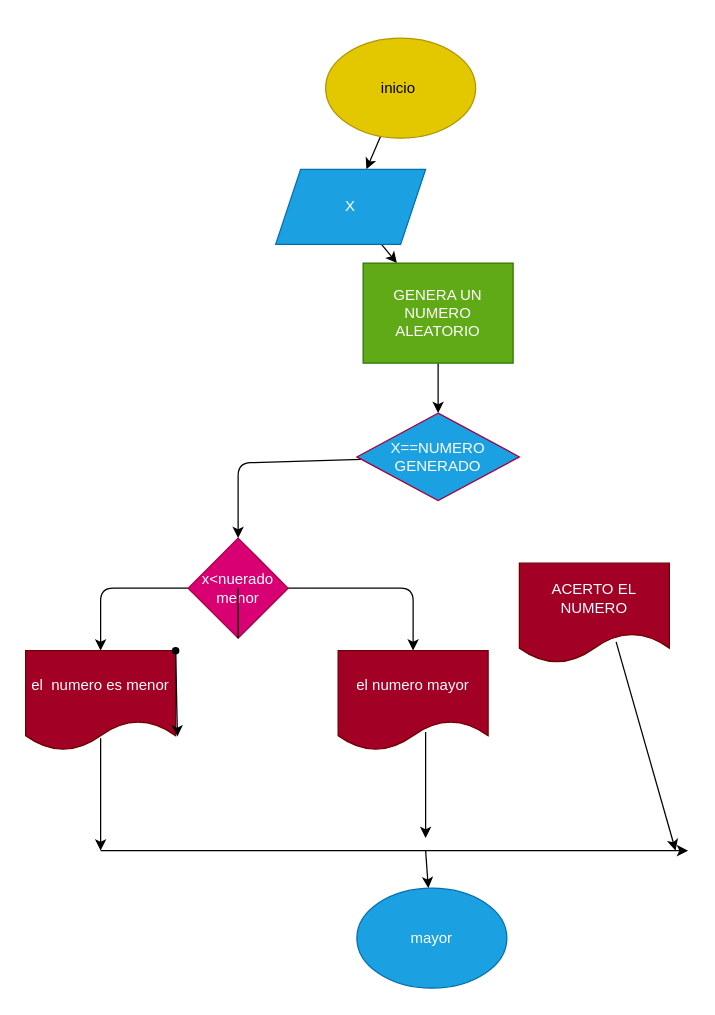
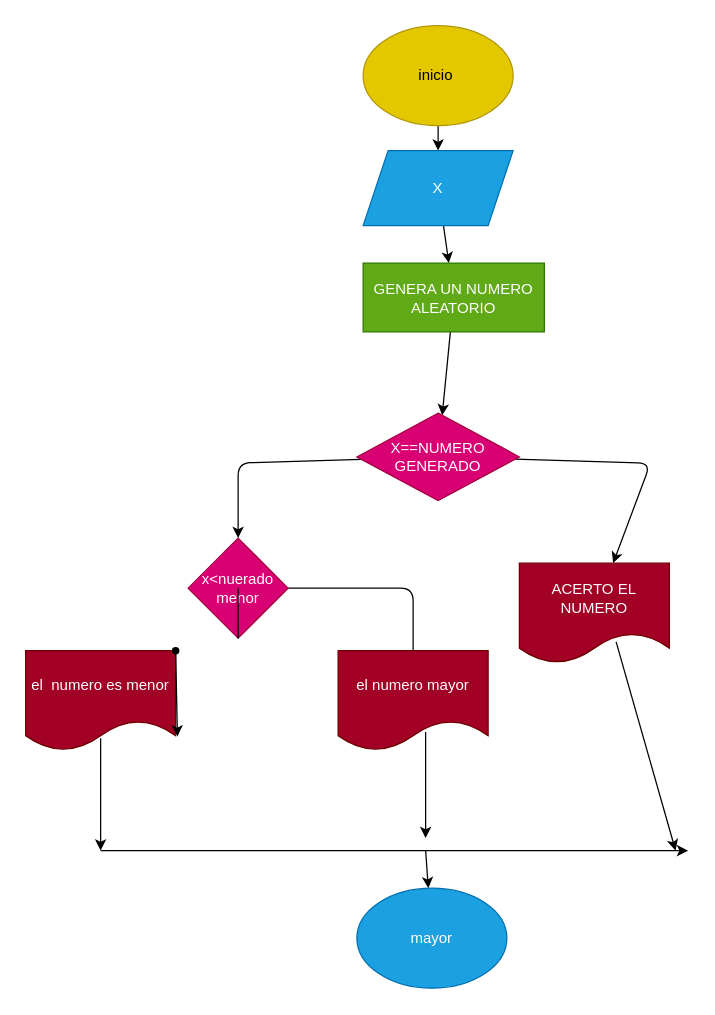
node "inicio": moved (401, 88) -> (438, 76)
node "X": moved (351, 207) -> (438, 188)
node "GENERA UN NUMERO ALEATORIO": size 150x100 -> 181x69
node "X==NUMERO GENERADO": fillcolor #1ba1e2 -> #d80073
edge "X==NUMERO GENERADO" -> "ACERTO EL NUMERO": added
edge "x<nuerado menor" -> "el numero es menor": removed
edge "x<nuerado menor" -> "el numero mayor": arrowhead classic -> none
